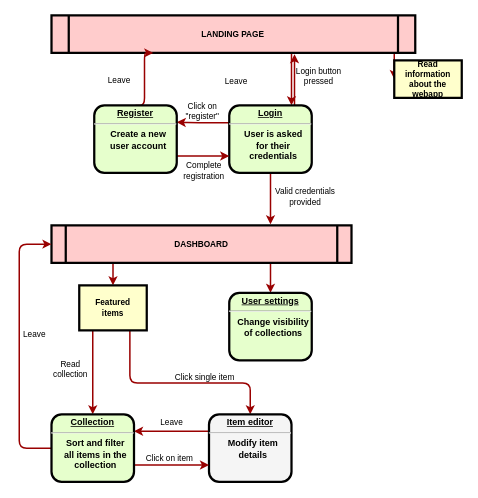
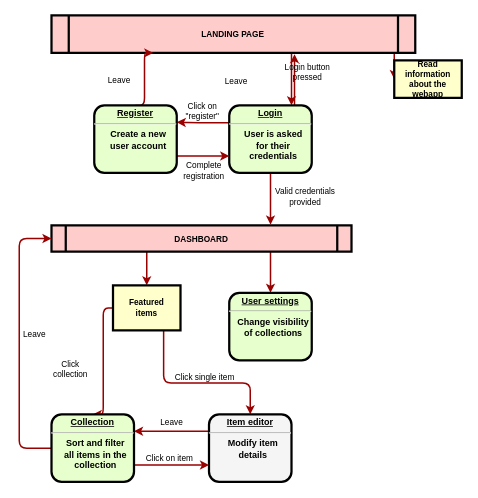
node "Login button pressed": moved (318, 76) -> (307, 72)
node "DASHBOARD": size 300x38 -> 300x26
node "Featured items": moved (113, 308) -> (147, 308)
node "Read collection": label "Read collection" -> "Click collection"
